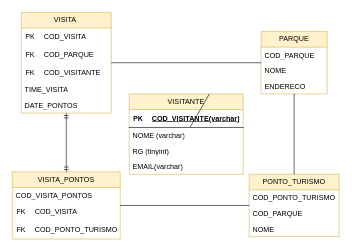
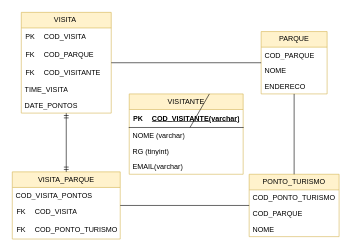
node "VISITA_PONTOS": label "VISITA_PONTOS" -> "VISITA_PARQUE"
